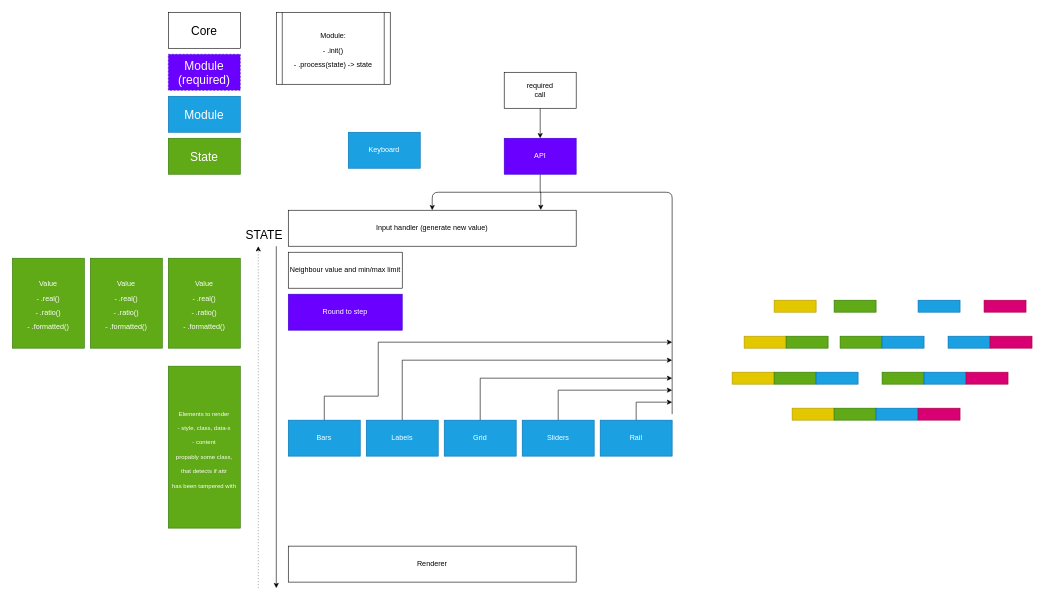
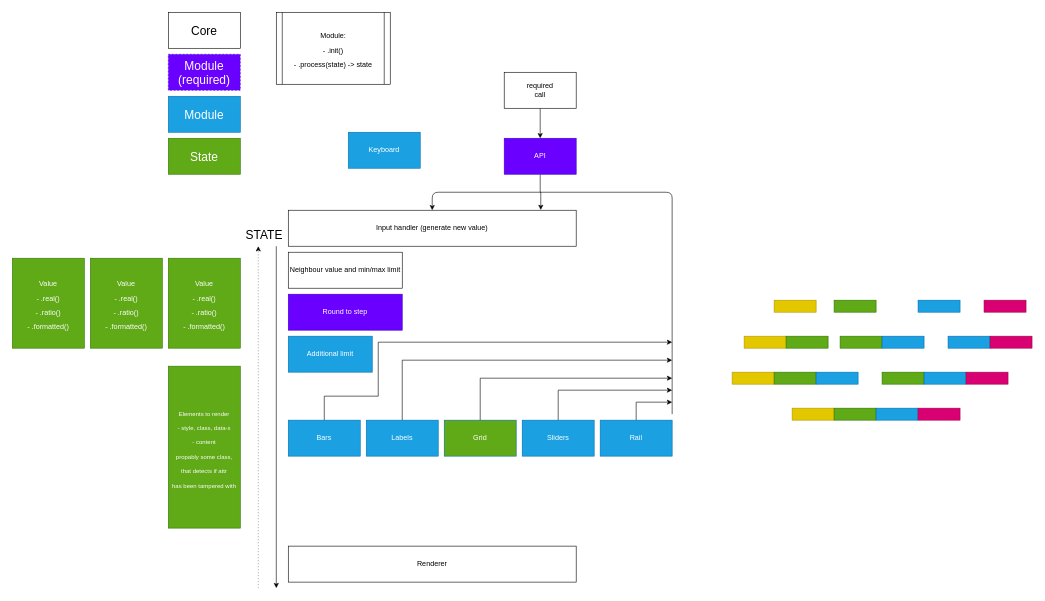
node "Additional limit": added
node "Grid": fillcolor #1ba1e2 -> #60a917
